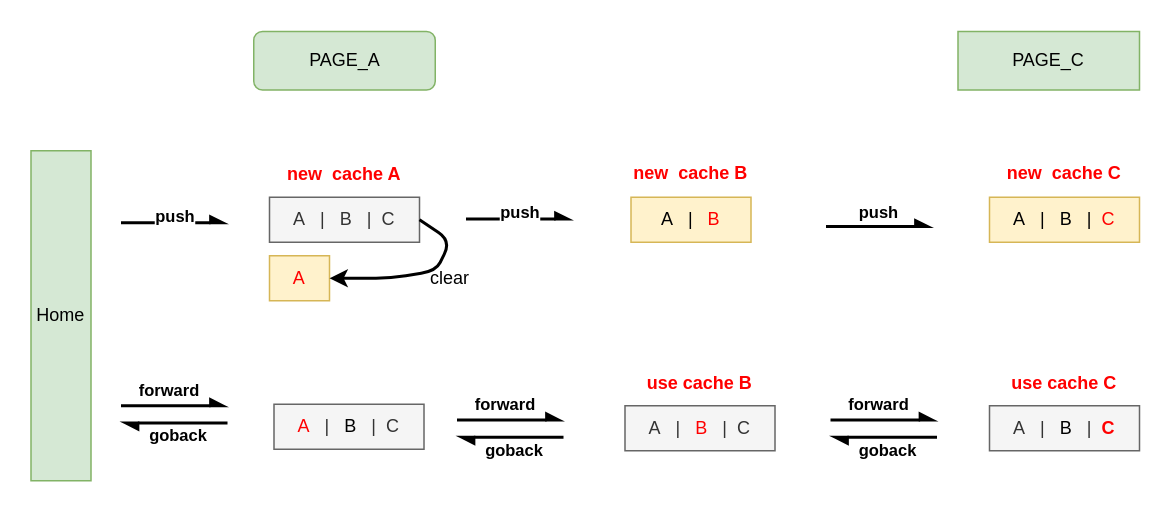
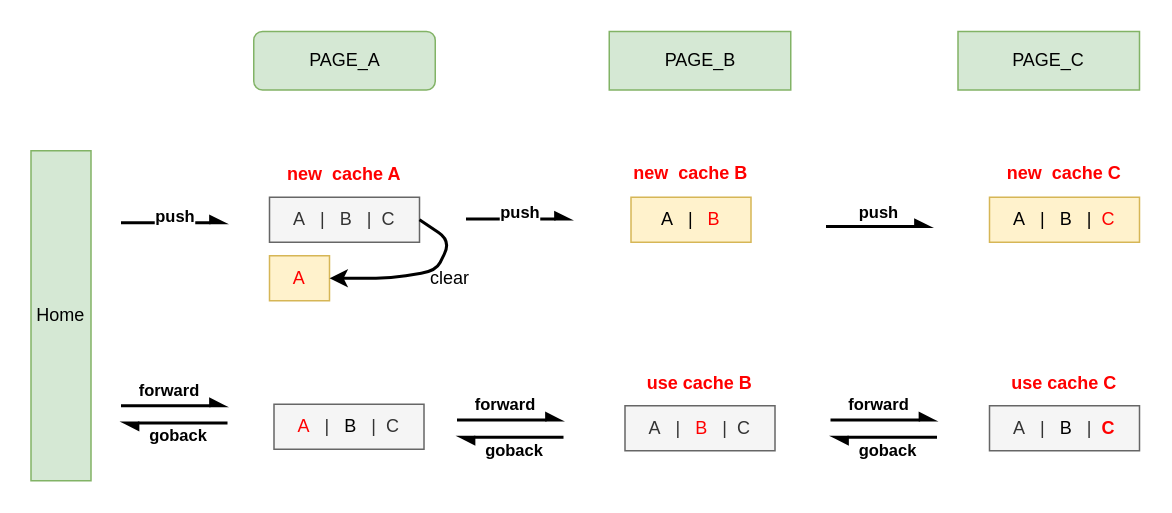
node "PAGE_B": added
